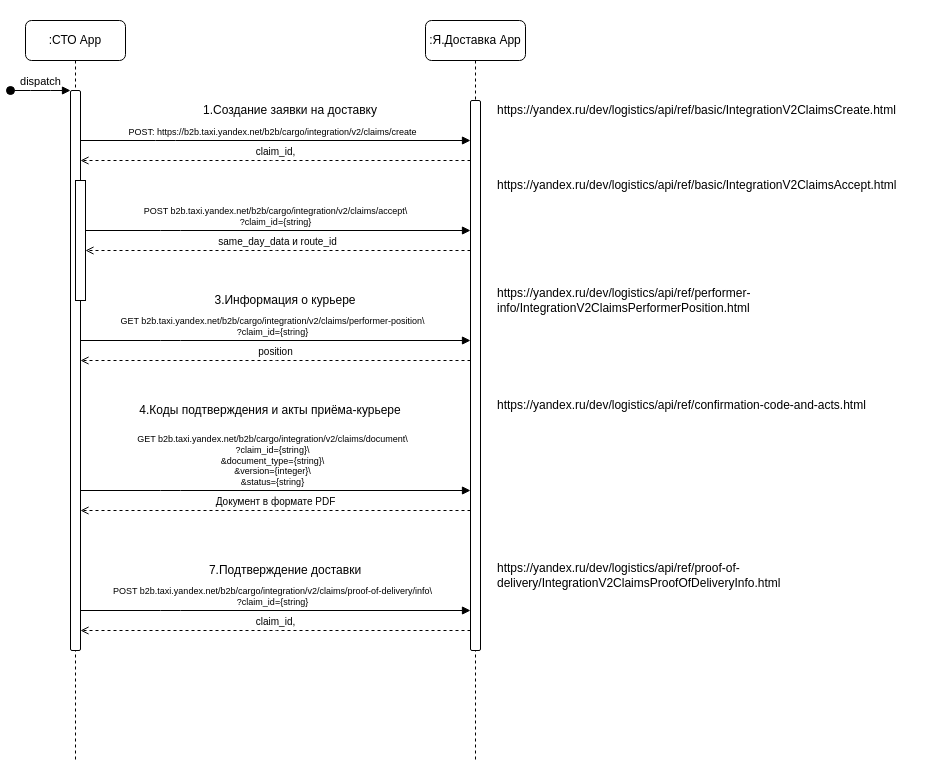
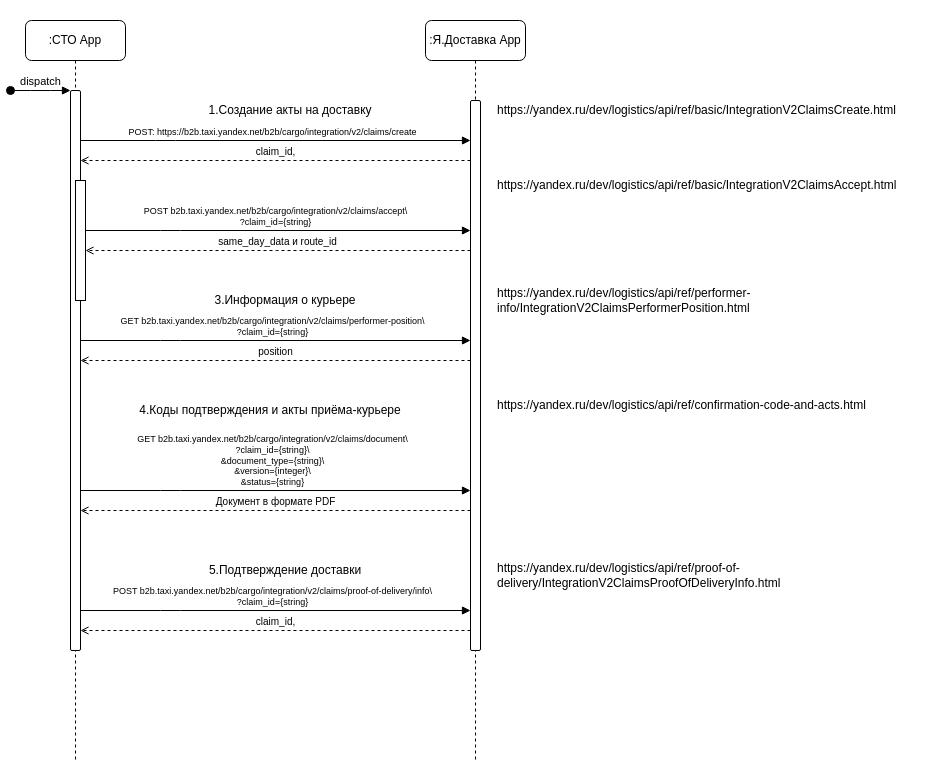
node "1.Создание заявки на доставку": label "1.Создание заявки на доставку" -> "1.Создание акты на доставку"
node "7.Подтверждение доставки": label "7.Подтверждение доставки" -> "5.Подтверждение доставки"
